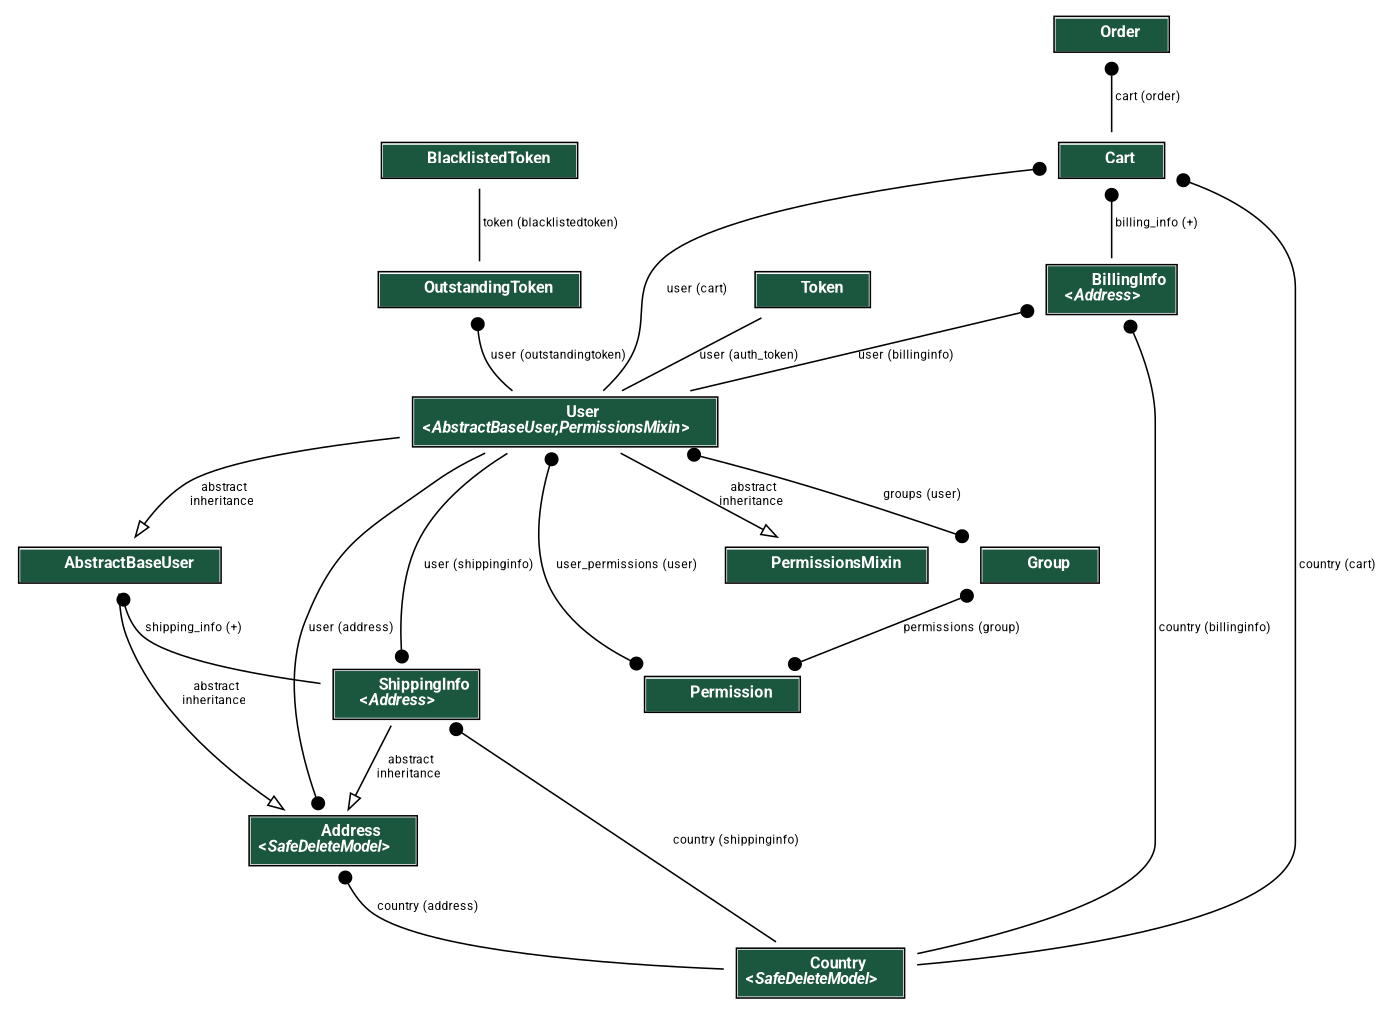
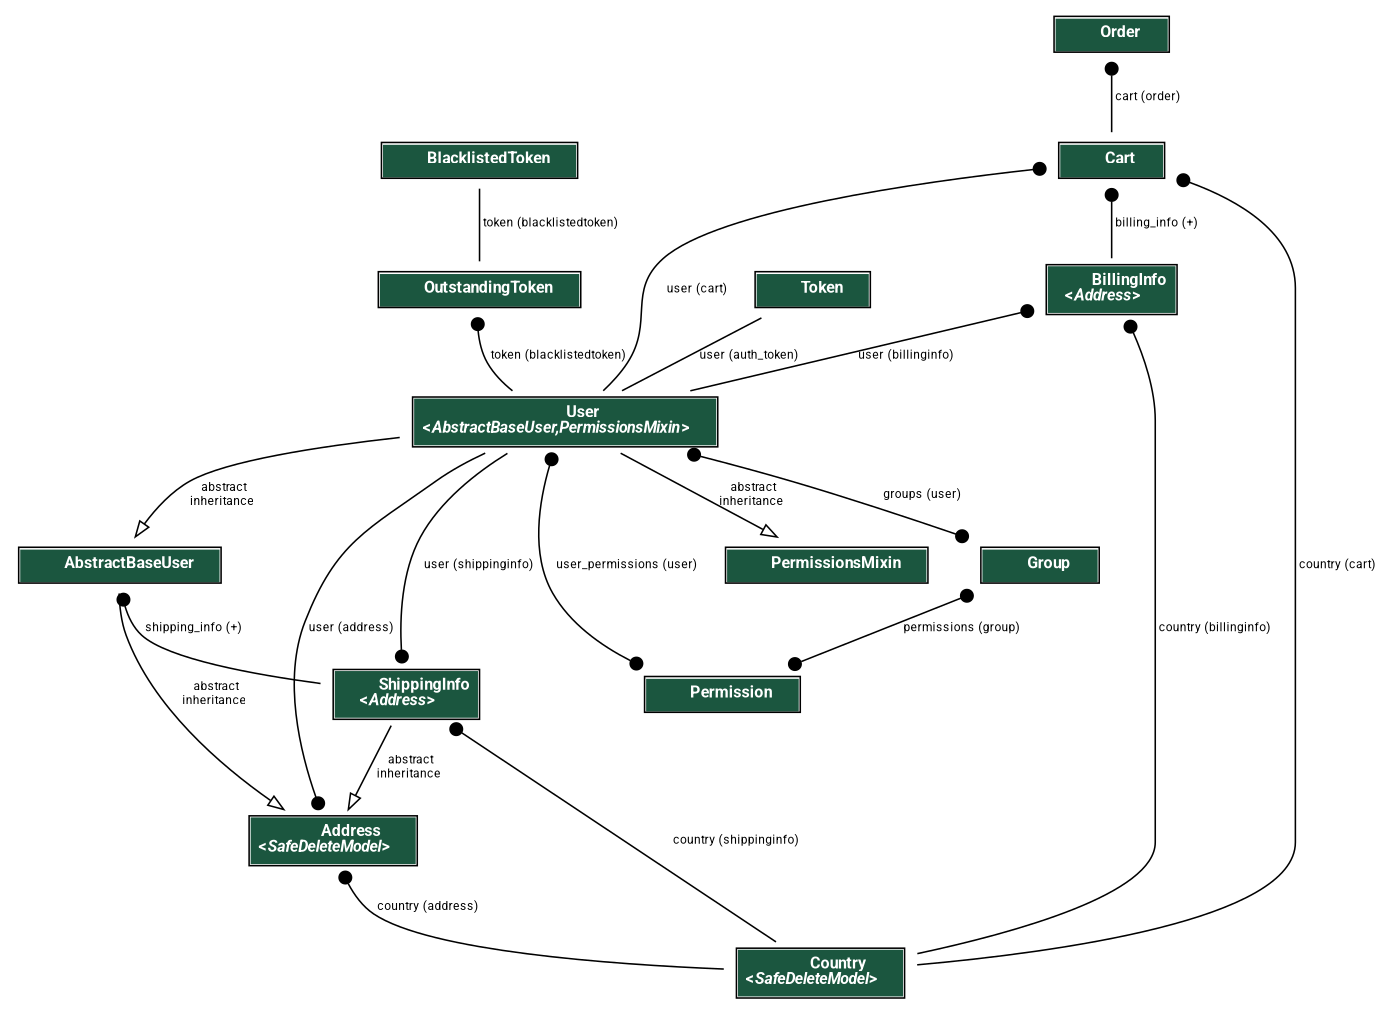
edge "OutstandingToken" -- "User": label " user (outstandingtoken)" -> " token (blacklistedtoken)"
